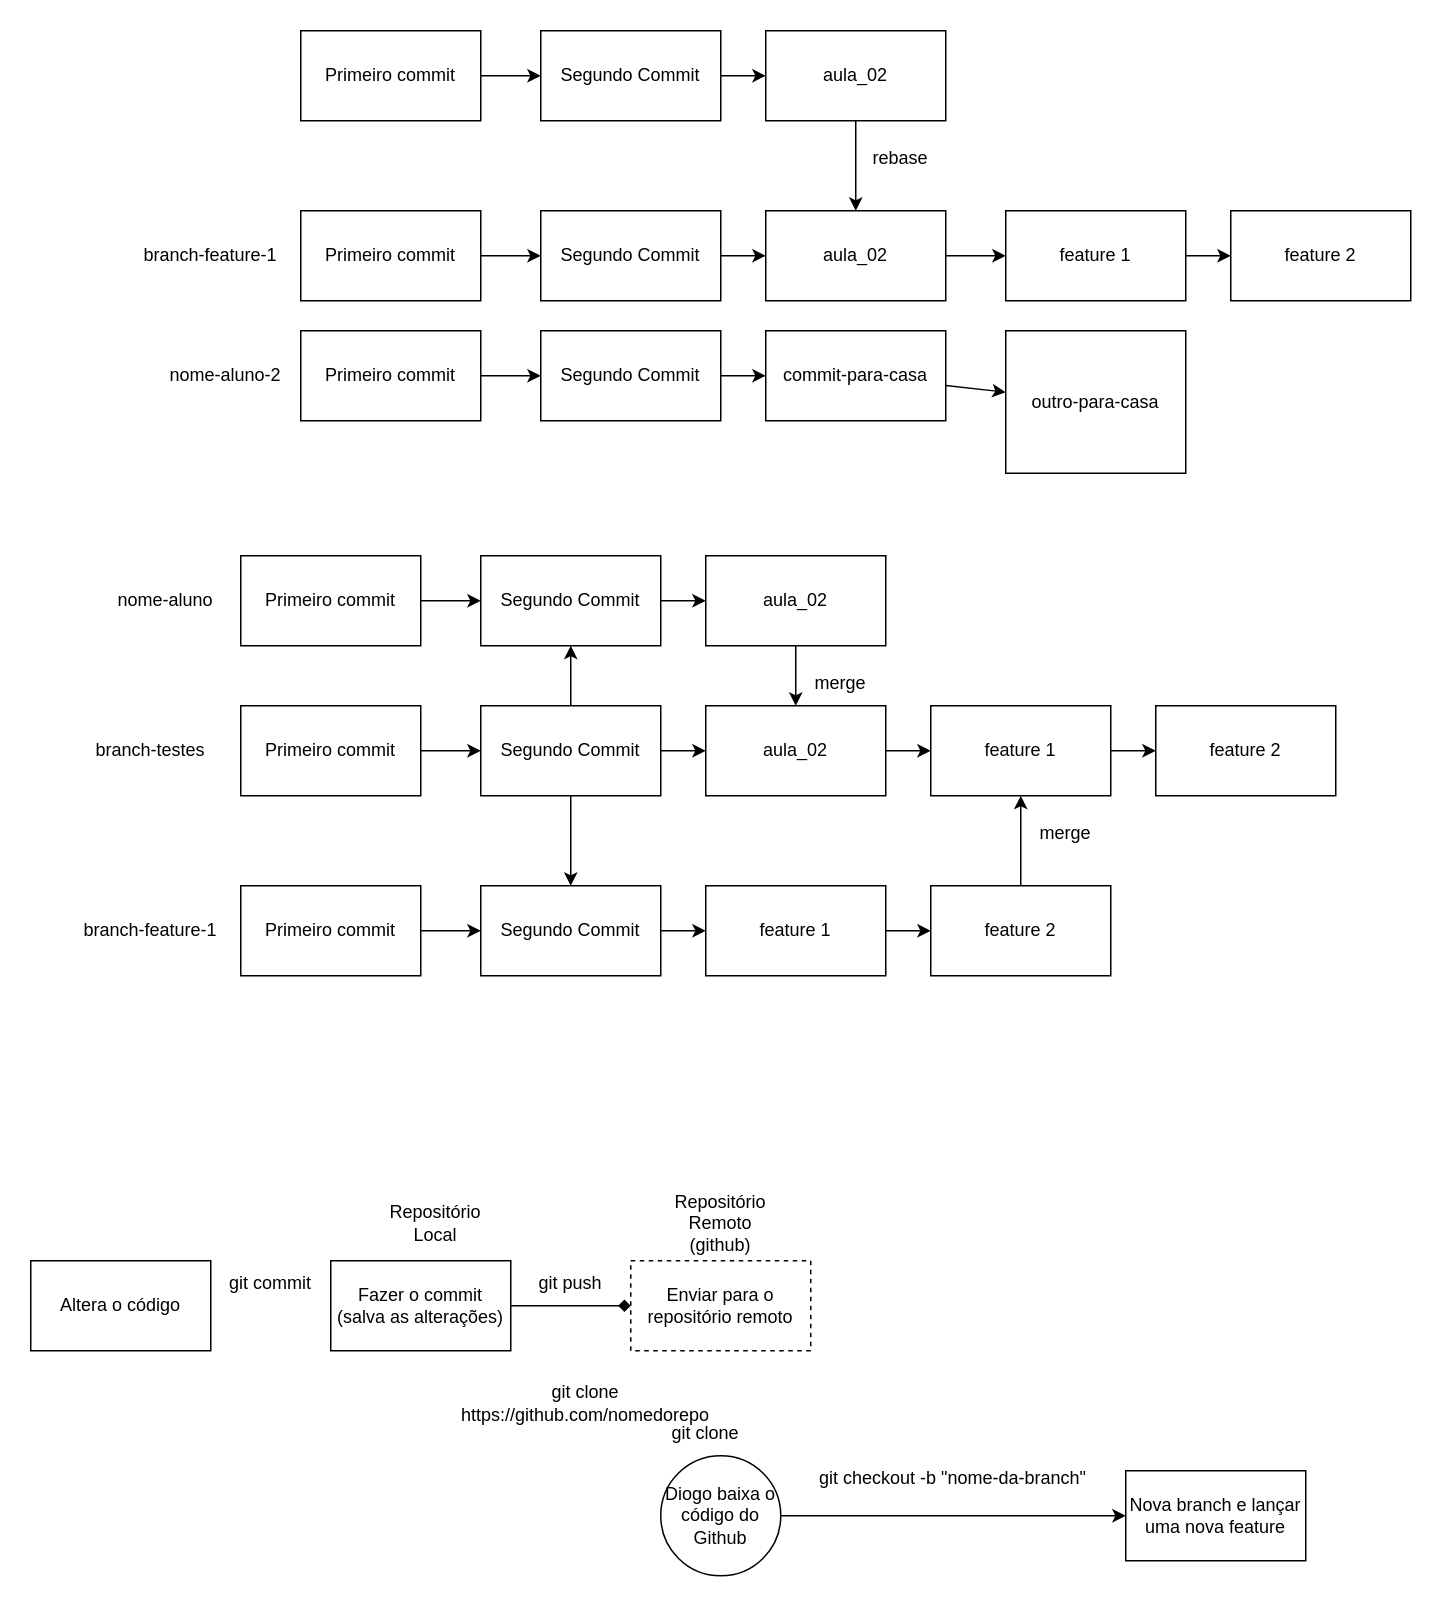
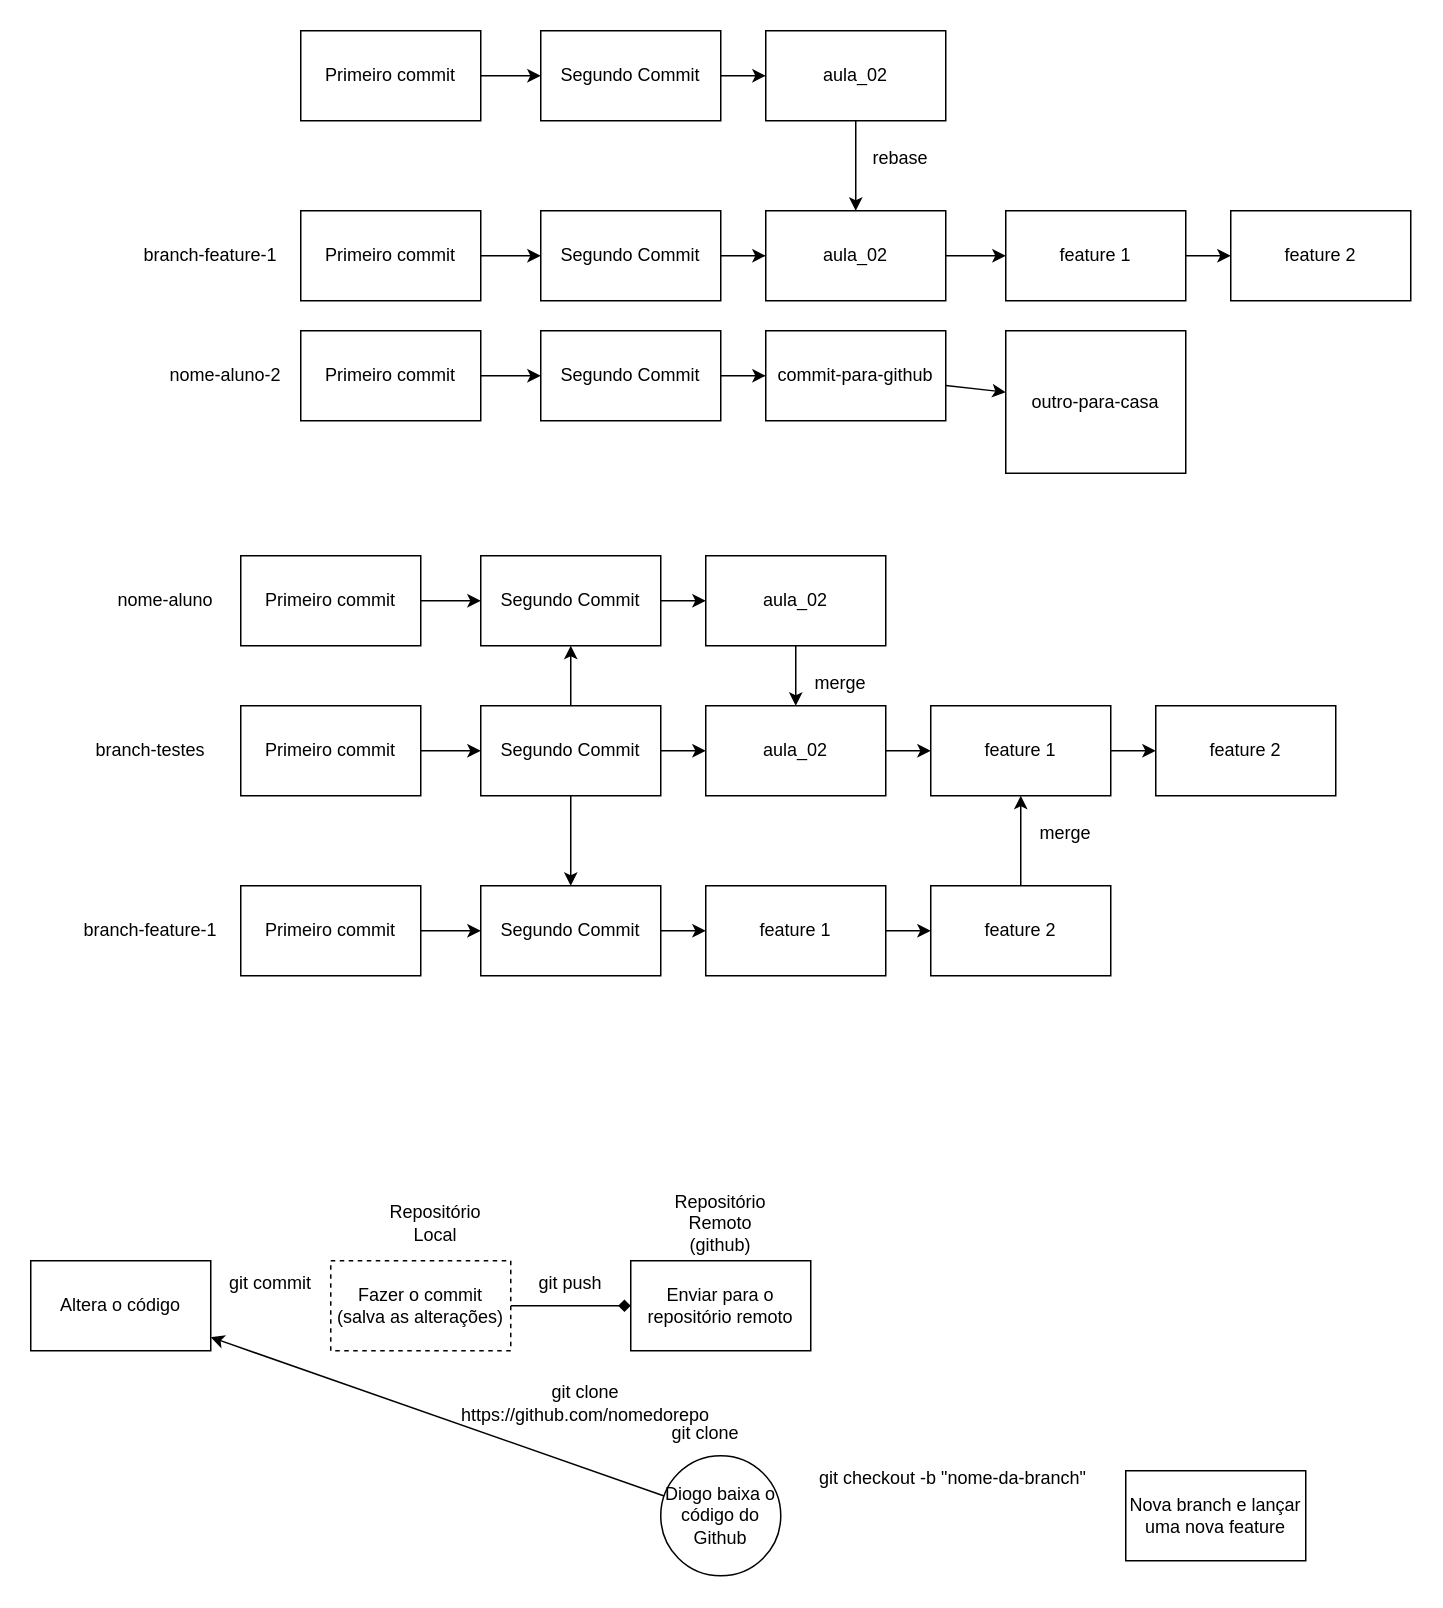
node "commit-para-casa": label "commit-para-casa" -> "commit-para-github"
node "Fazer o commit (salva as alterações)": style solid -> dashed
node "Enviar para o repositório remoto": style dashed -> solid
edge "Diogo baixa o código do Github" -> "Nova branch e lançar uma nova feature": now "Diogo baixa o código do Github" -> "Altera o código"
